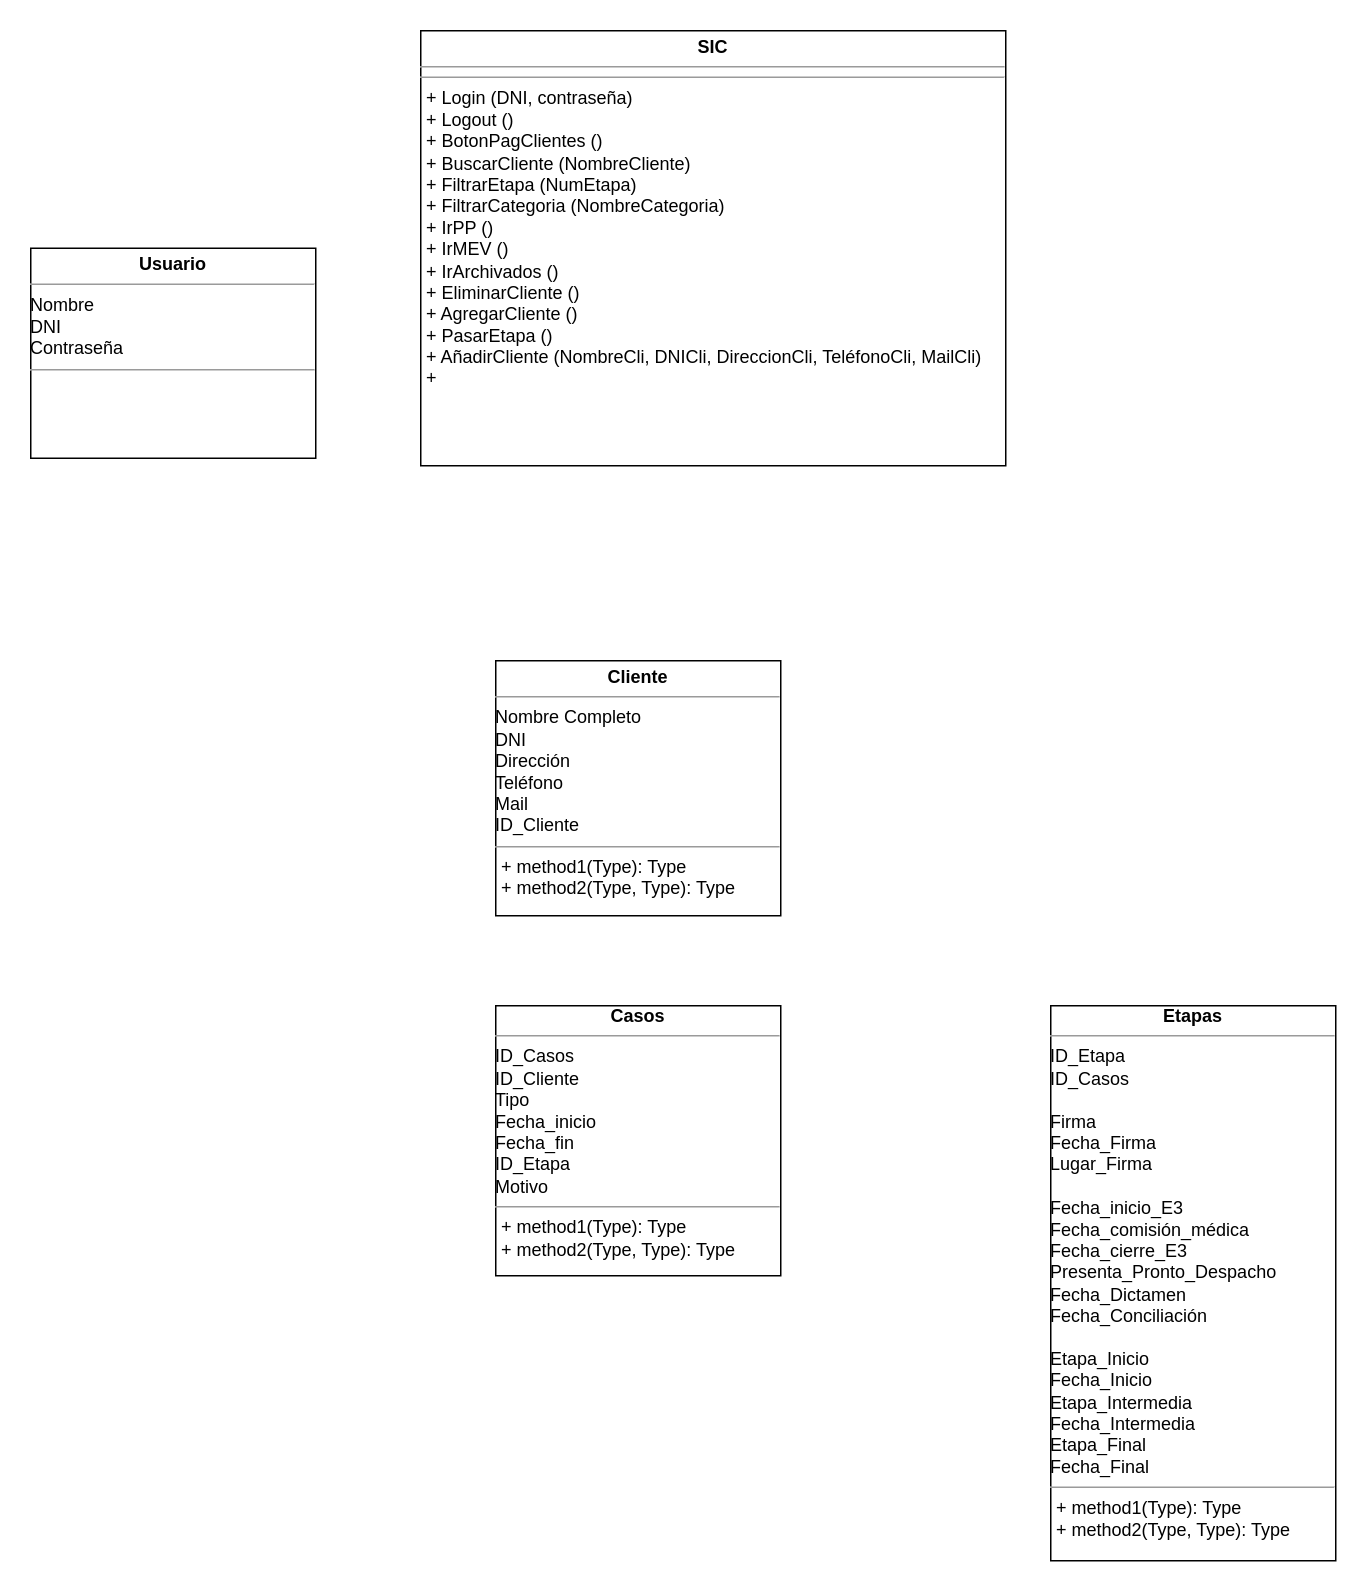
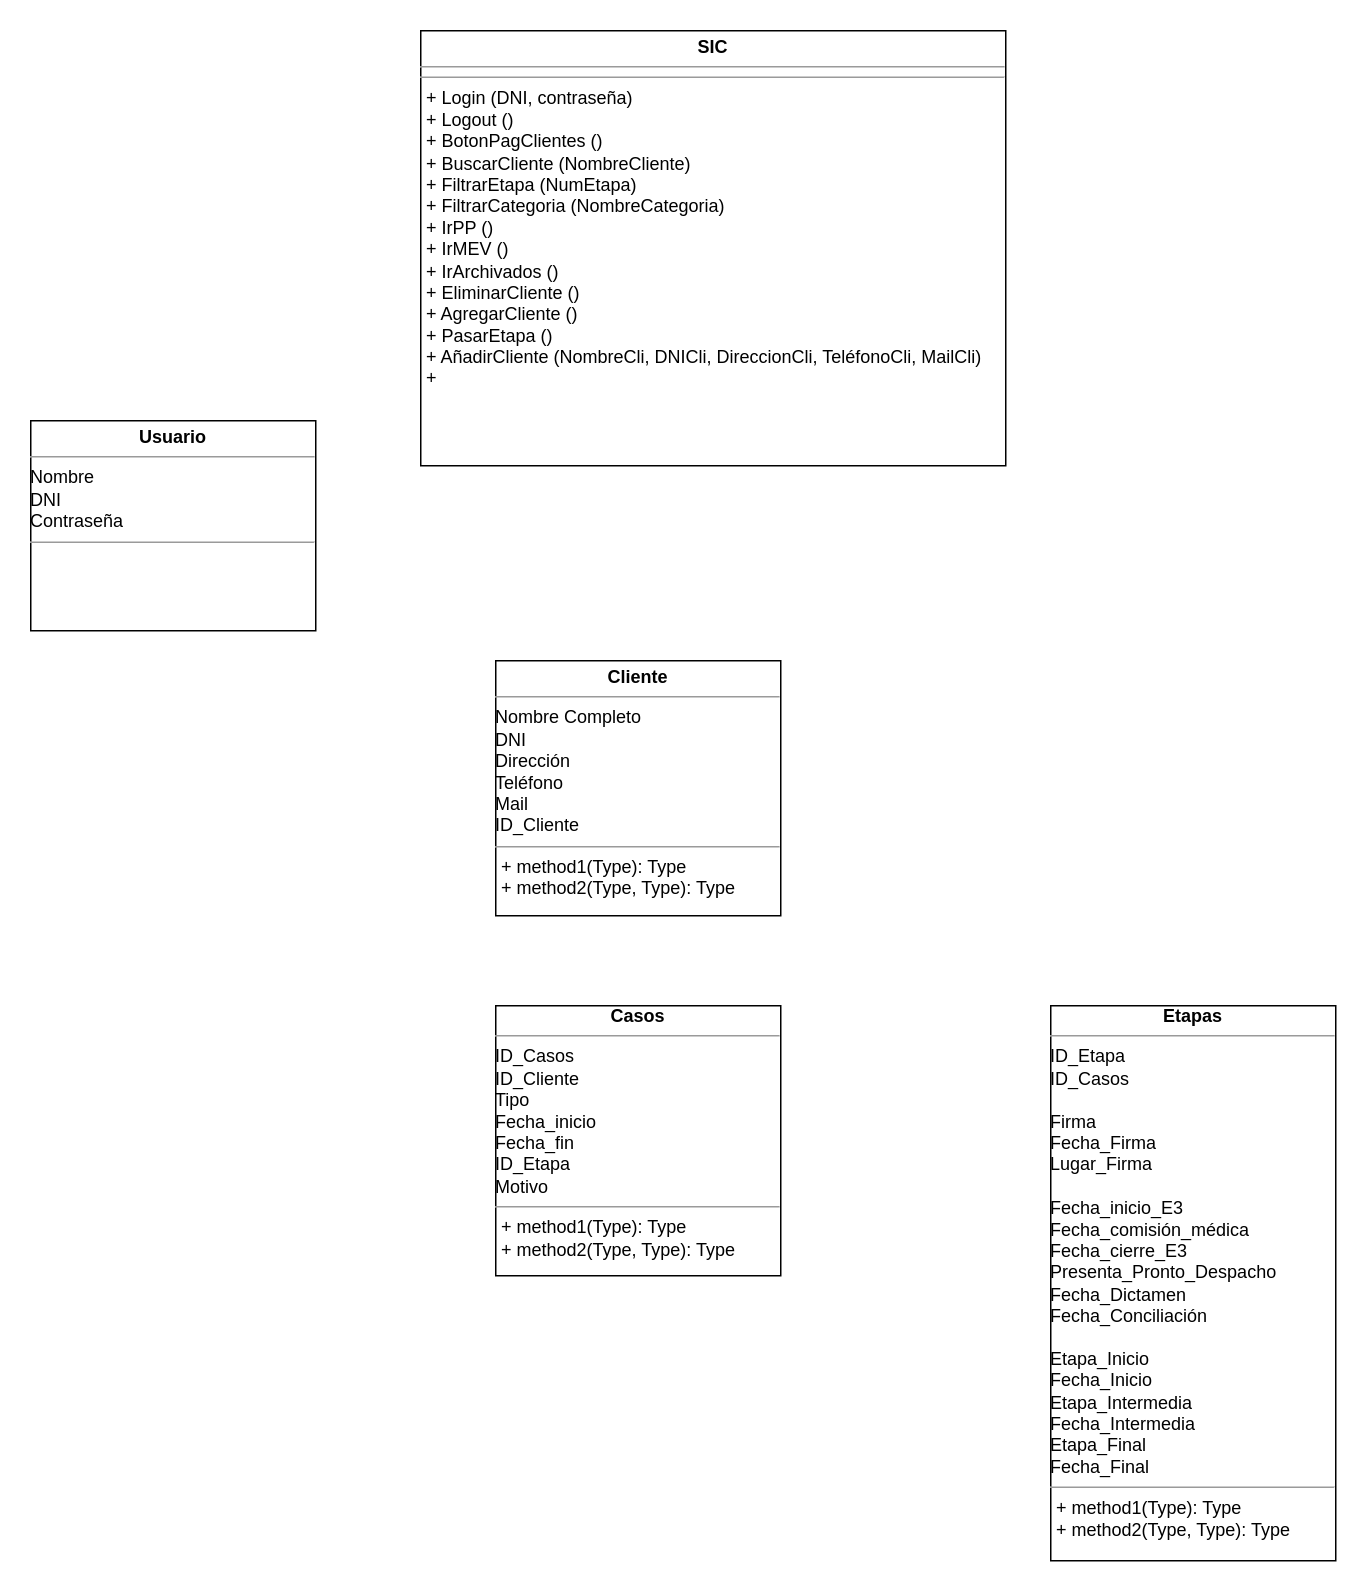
node "Usuario Nombre DNI Contraseña": moved (173, 353) -> (173, 526)
